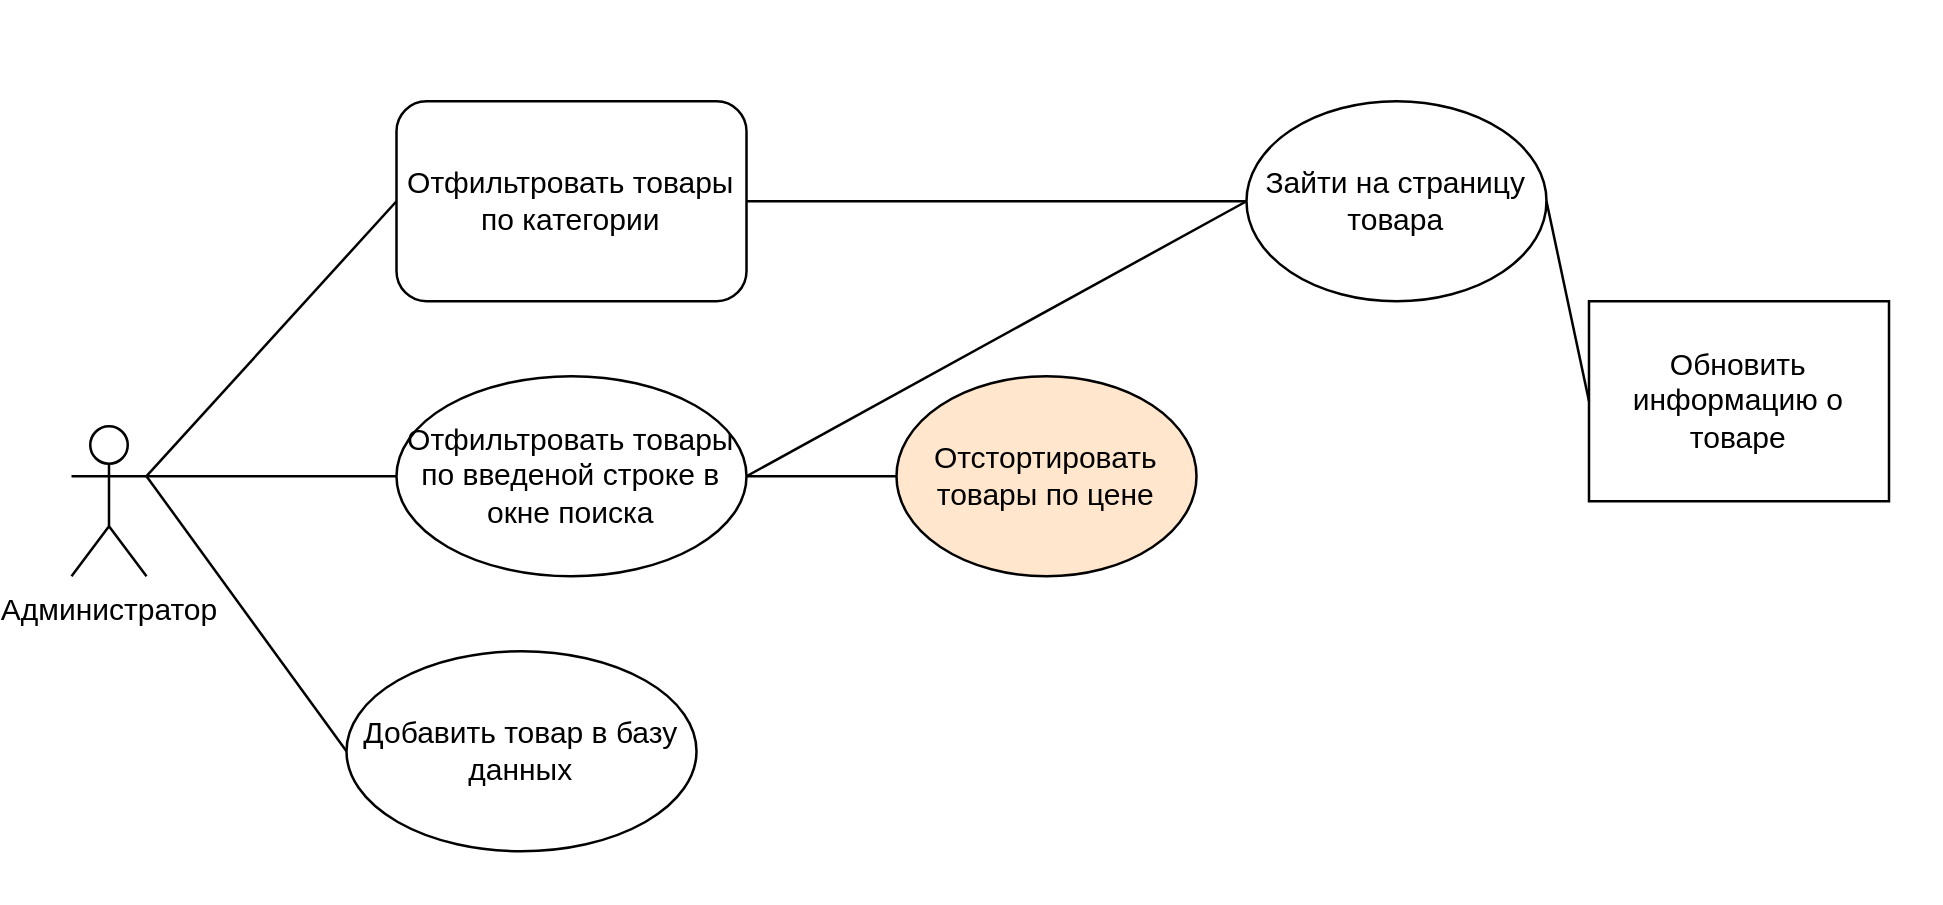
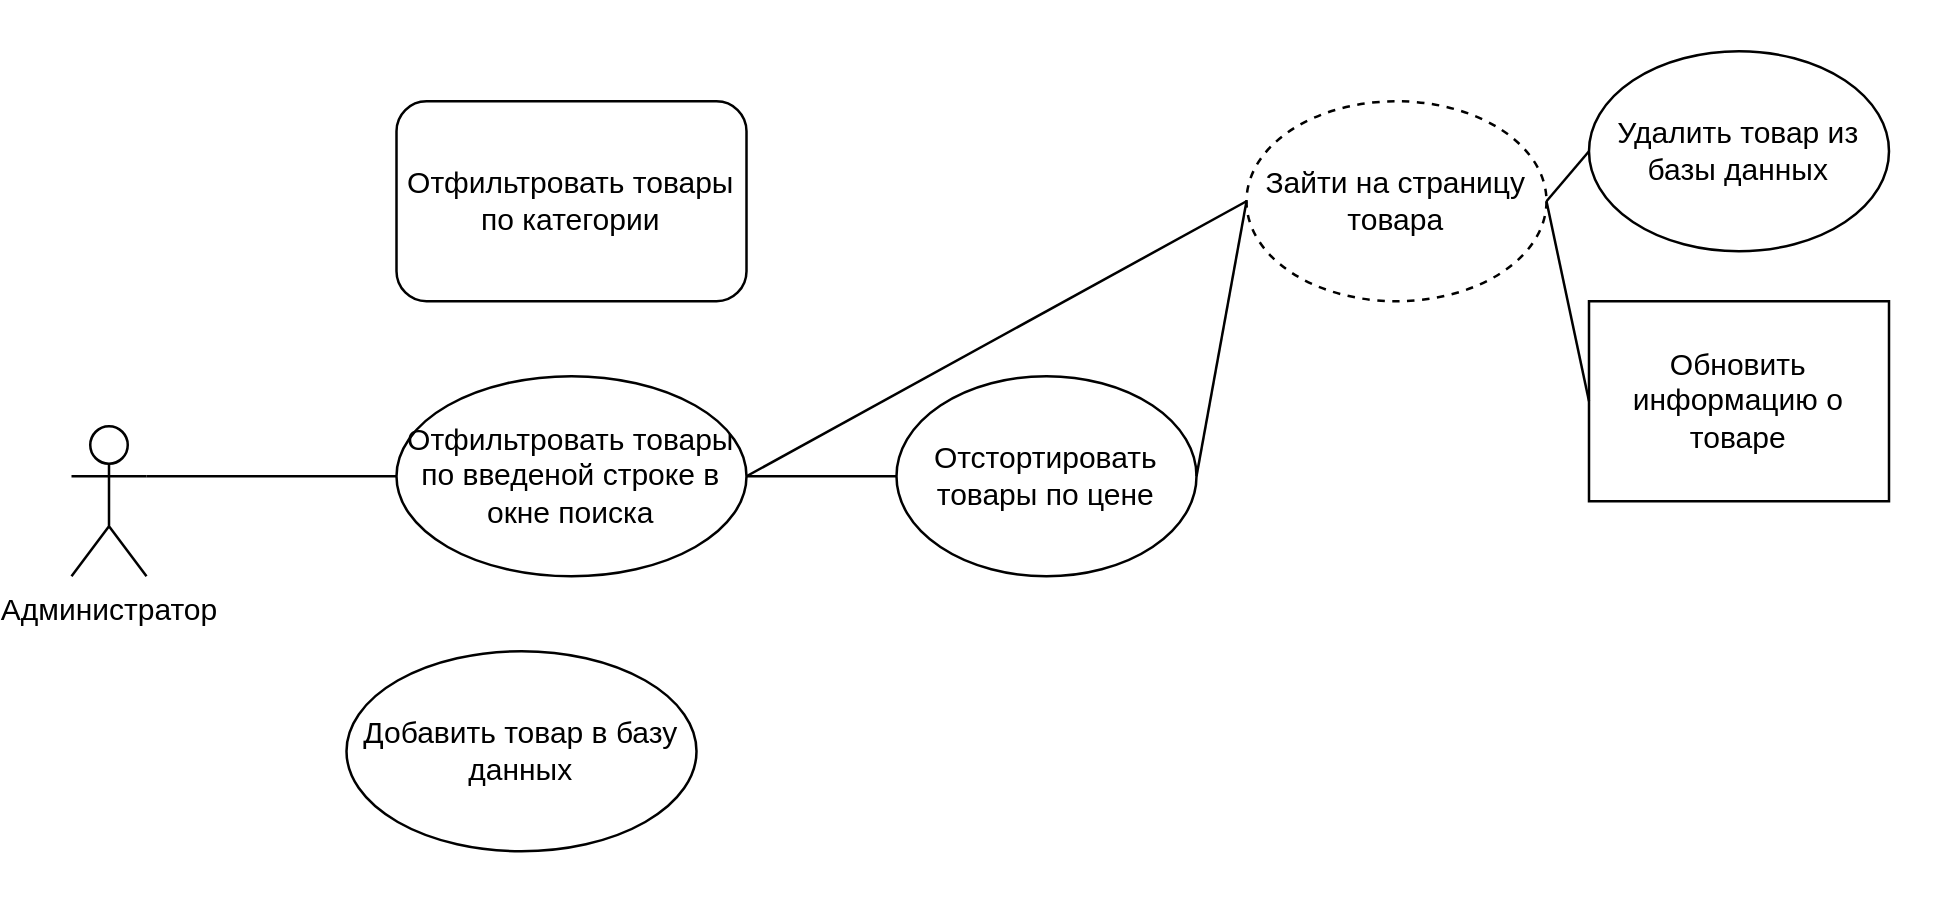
node "Удалить товар из базы данных": added
edge "Удалить товар из базы данных" -- "Зайти на страницу товара": added
edge "Отфильтровать товары по категории" -- "Зайти на страницу товара": removed
node "Зайти на страницу товара": style solid -> dashed
edge "Отфильтровать товары по категории" -- "Администратор": removed
edge "Зайти на страницу товара" -- "Отстортировать товары по цене": added
node "Отстортировать товары по цене": fillcolor #ffe6cc -> #ffffff
edge "Администратор" -- "Добавить товар в базу данных": removed
